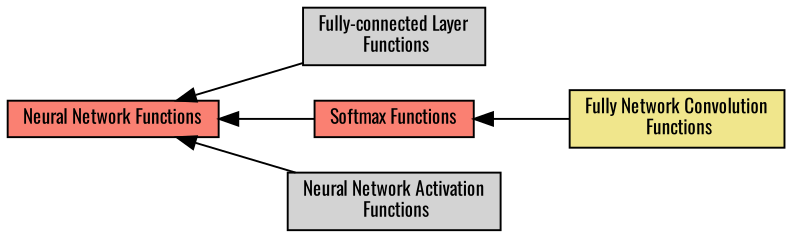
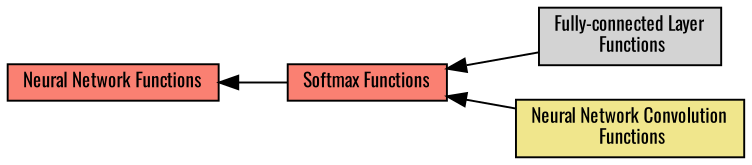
edge "Fully-connected Layer Functions" -> "Neural Network Functions": now "Fully-connected Layer Functions" -> "Softmax Functions"
node "Fully Network Convolution Functions": label "Fully Network Convolution Functions" -> "Neural Network Convolution Functions"
node "Neural Network Activation Functions": removed
